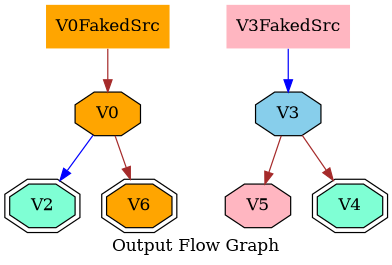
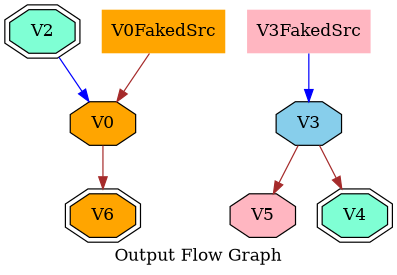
edge "V0" -> "V2": reversed
